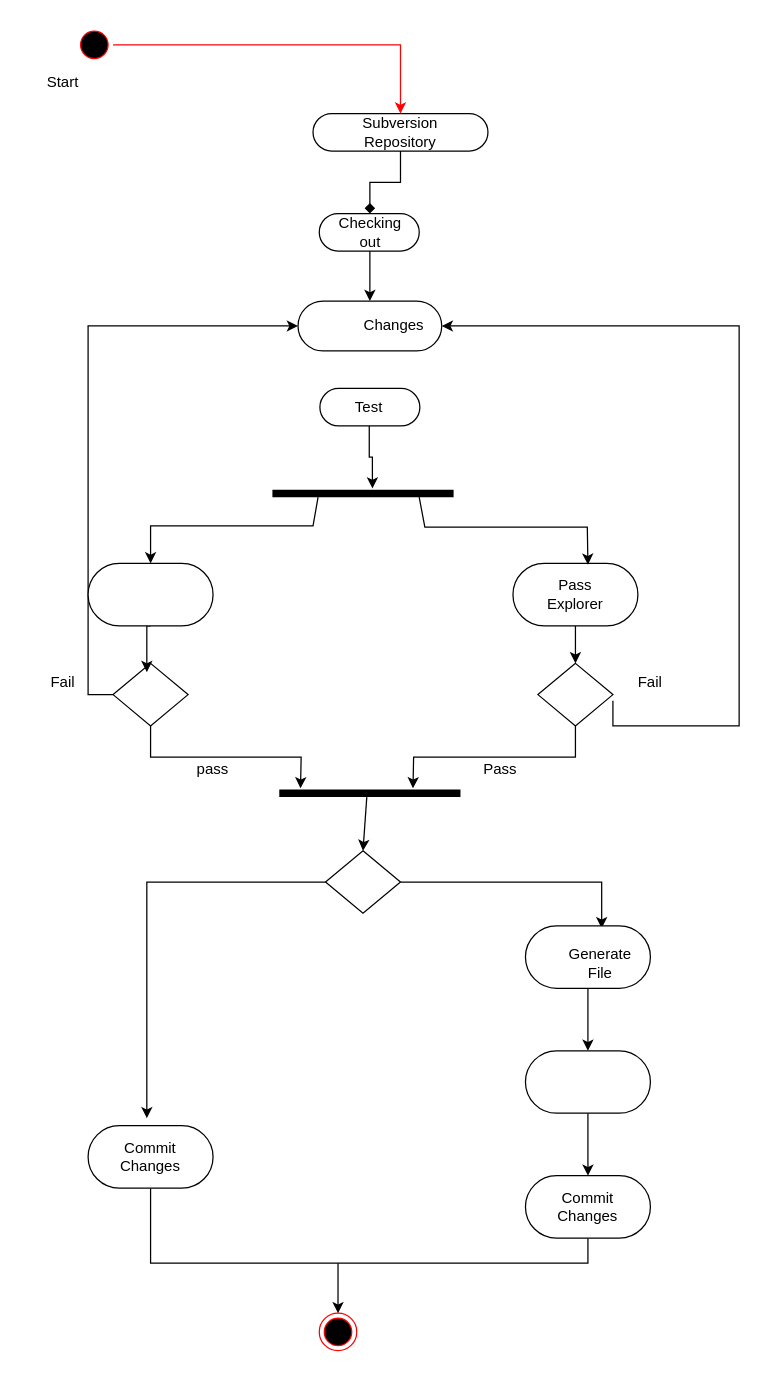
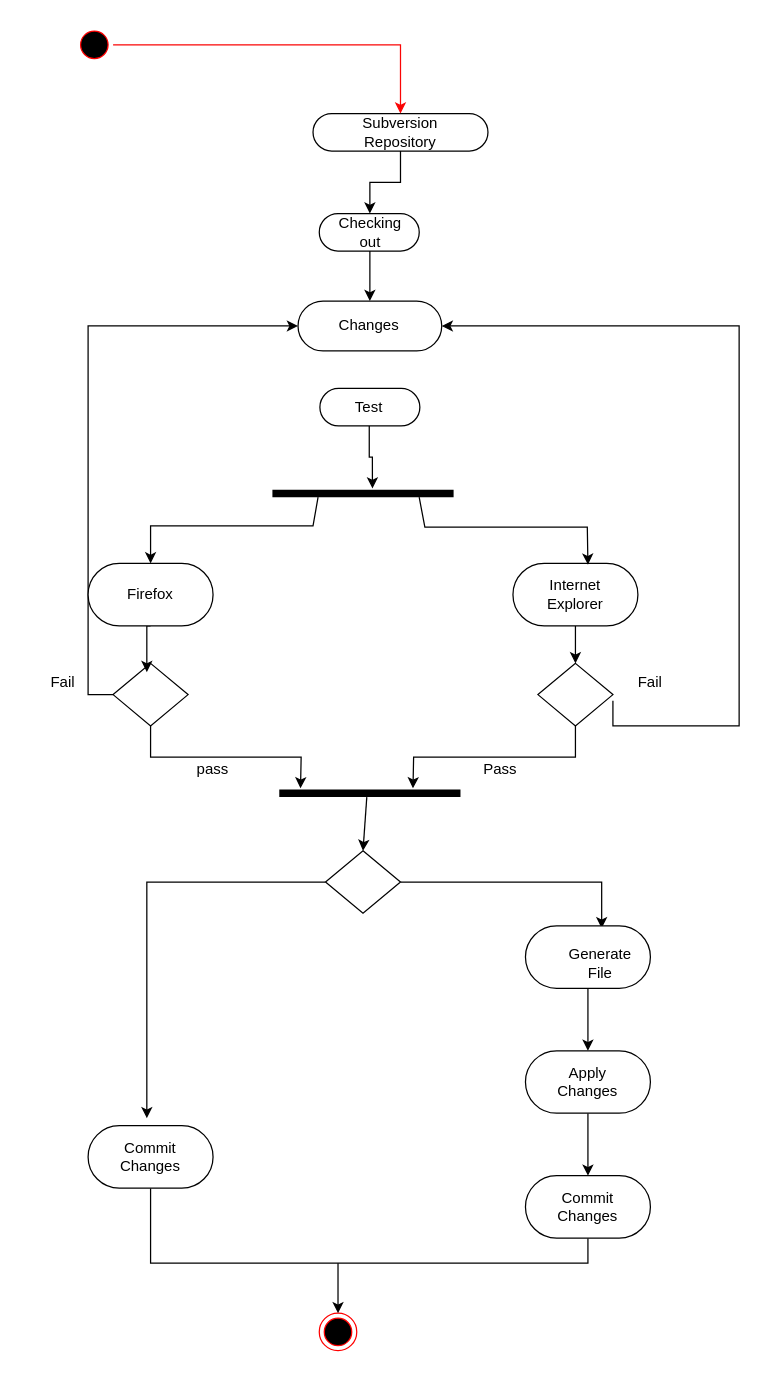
node "Start": removed
edge "Subversion Repository" -> "Checking out": arrowhead diamond -> classic
node "Changes": moved (394, 326) -> (369, 326)
node "Firefox": added
node "Pass Explorer": label "Pass Explorer" -> "Internet Explorer"
node "Apply Changes": added
